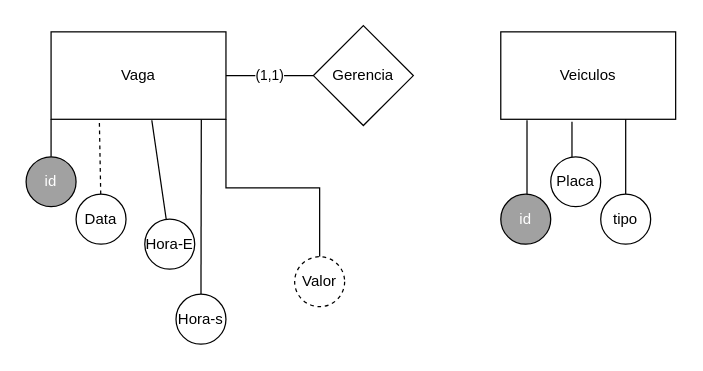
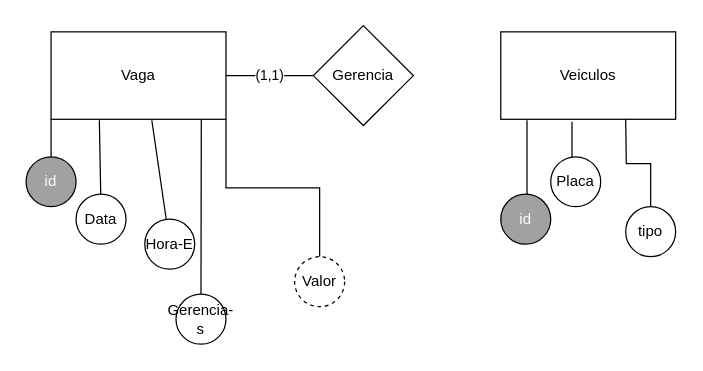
edge "Vaga" -- "Data": style dashed -> solid
node "tipo": moved (626, 219) -> (651, 232)
node "Hora-s": label "Hora-s" -> "Gerencia-s"
